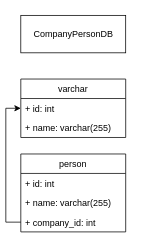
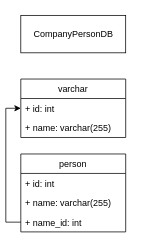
node "+ company_id: int": label "+ company_id: int" -> "+ name_id: int"
